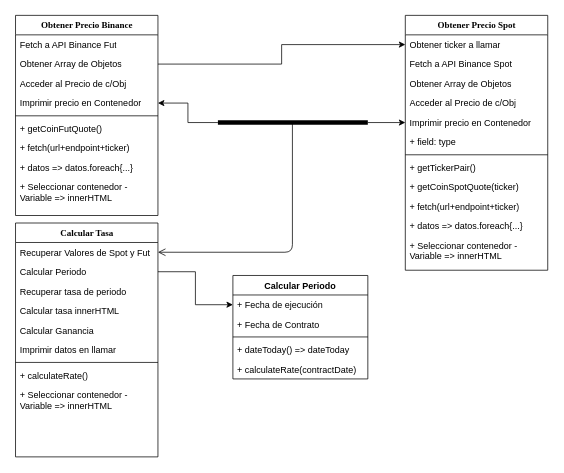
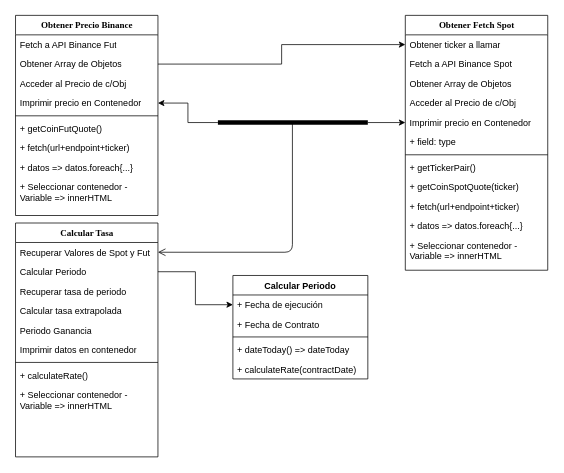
node "Obtener Precio Spot": label "Obtener Precio Spot" -> "Obtener Fetch Spot"
node "Calcular tasa innerHTML": label "Calcular tasa innerHTML" -> "Calcular tasa extrapolada"
node "Calcular Ganancia": label "Calcular Ganancia" -> "Periodo Ganancia"
node "Imprimir datos en llamar": label "Imprimir datos en llamar" -> "Imprimir datos en contenedor"
